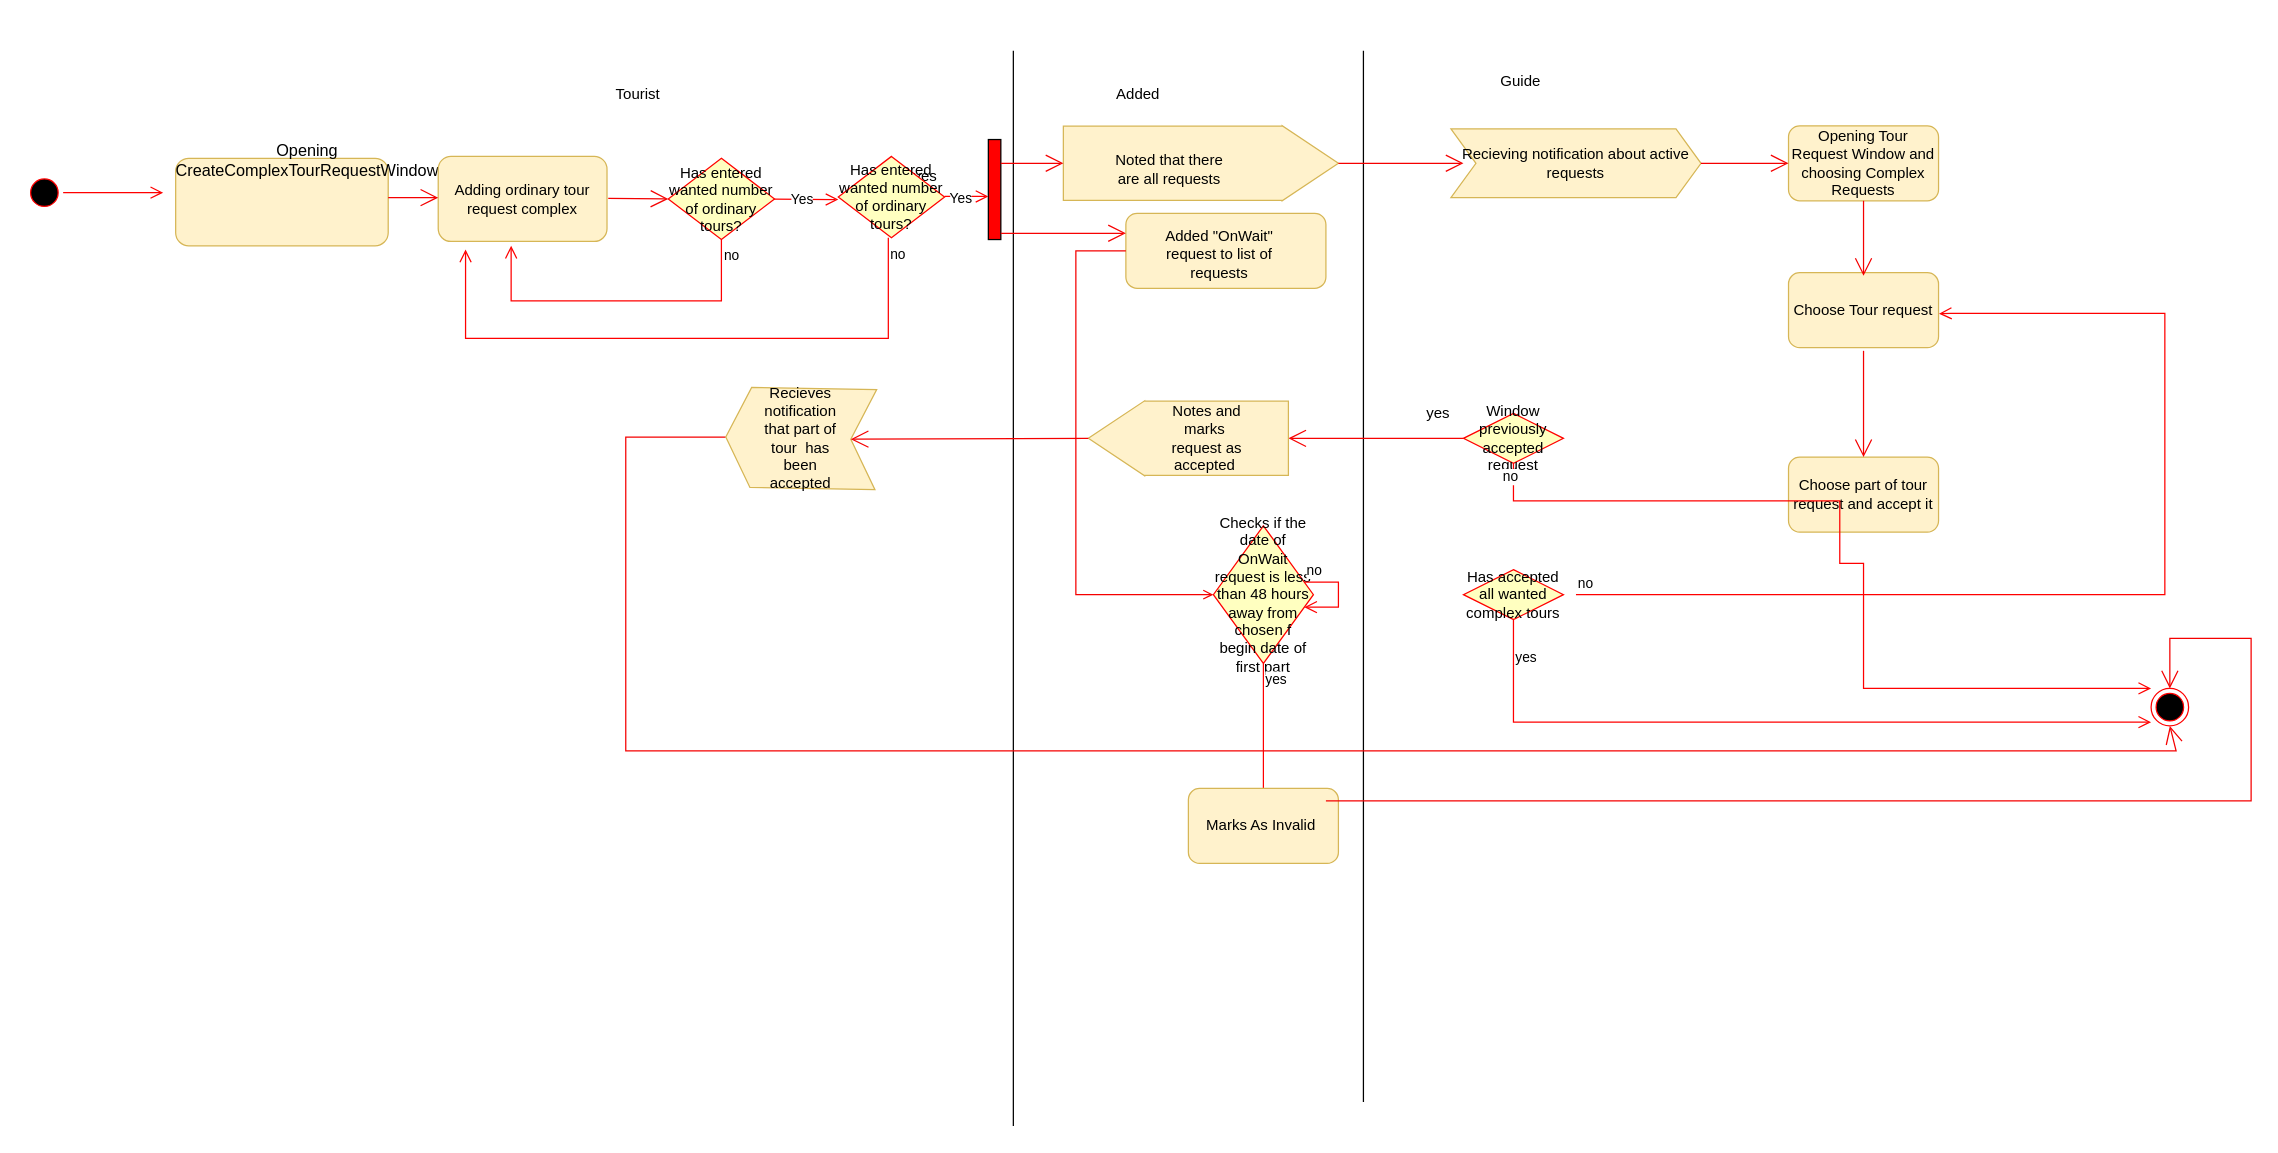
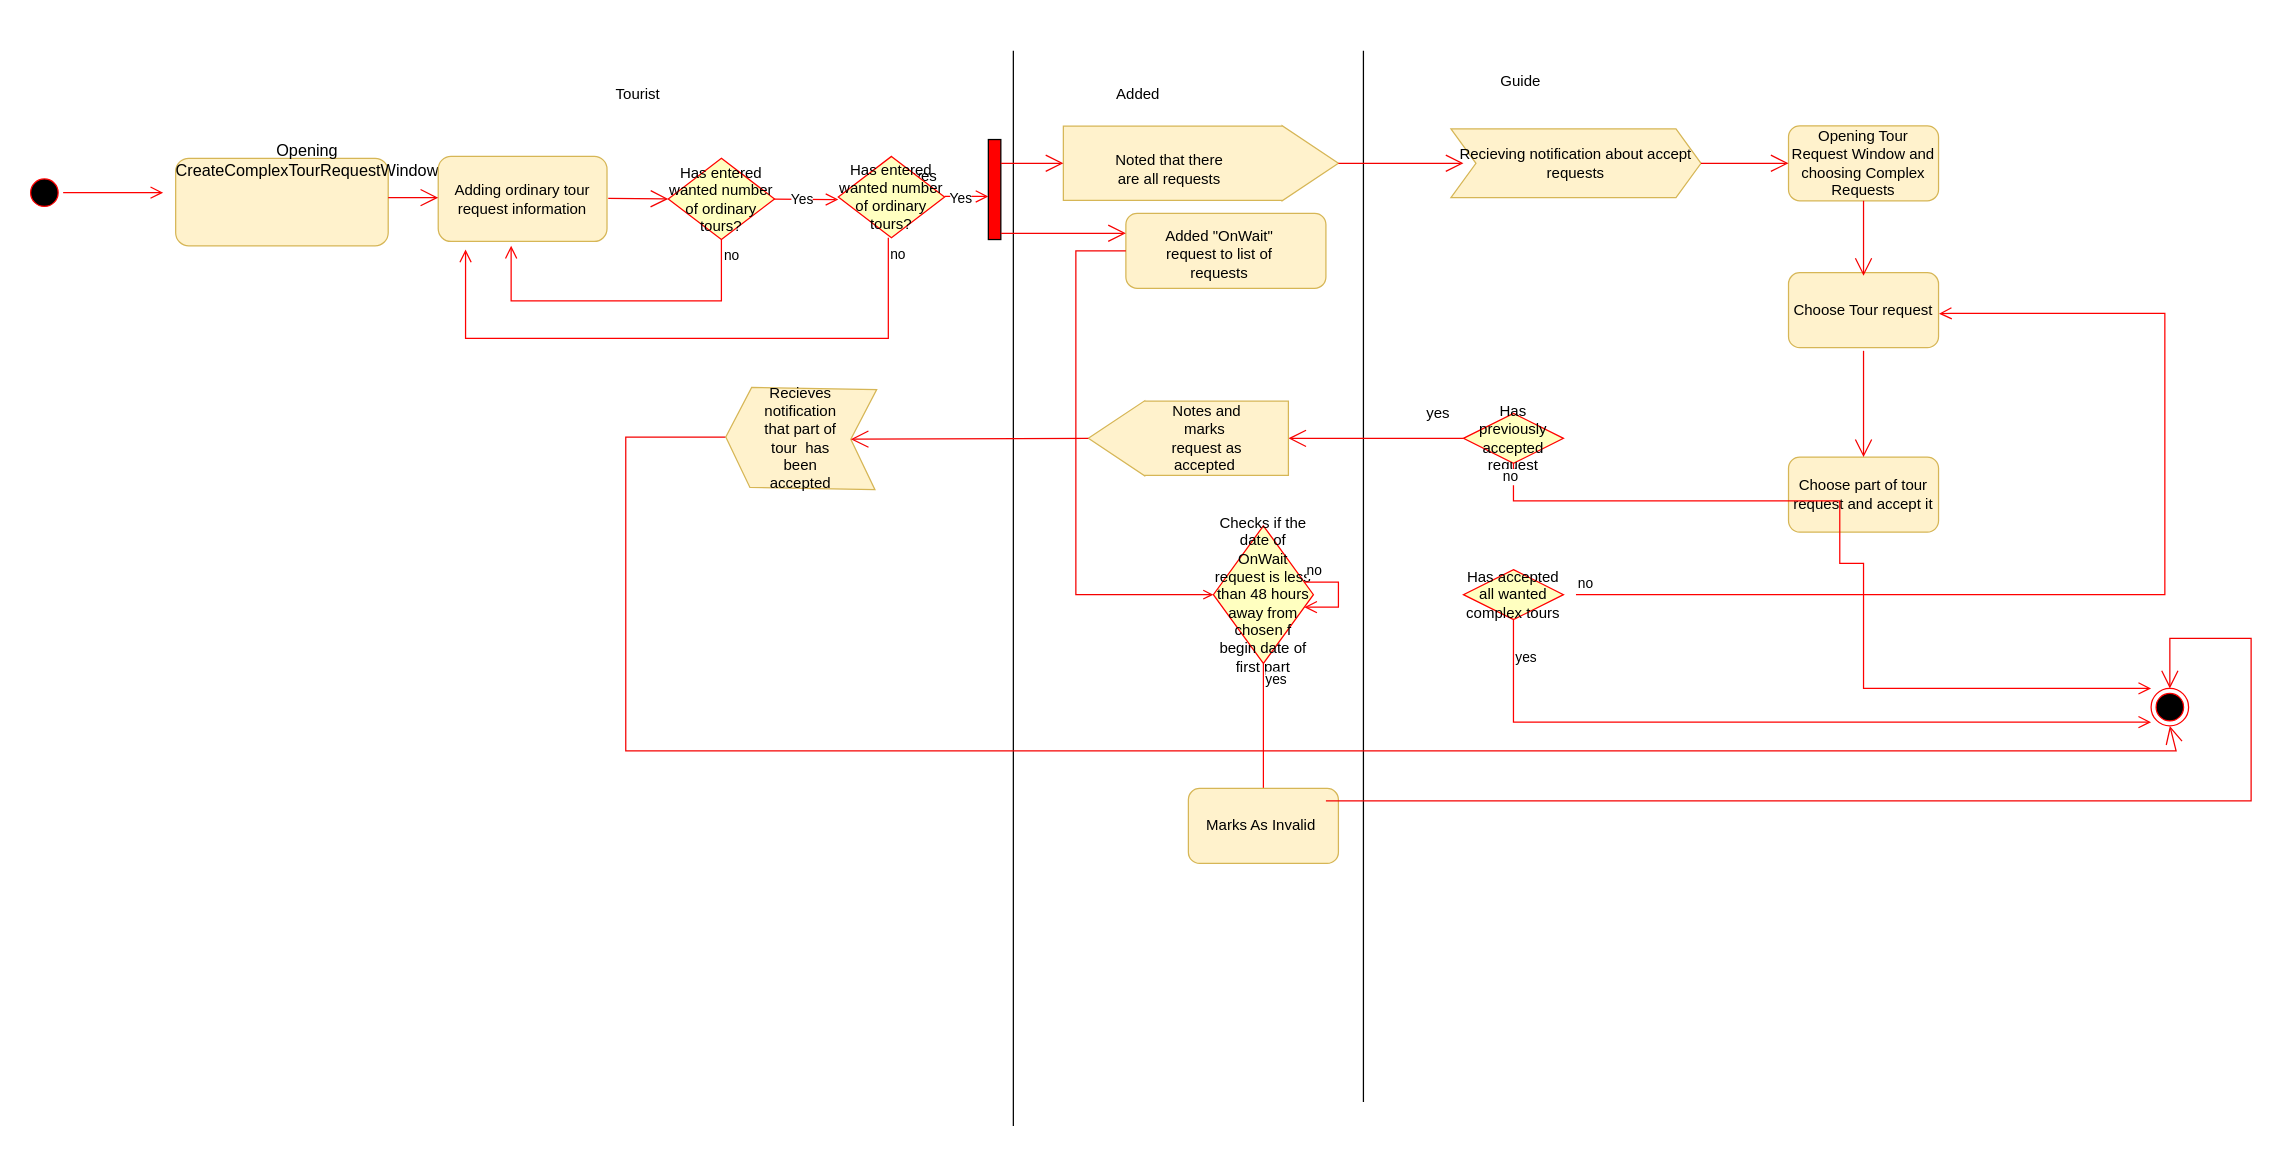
node "Recieving notification about active requests": label "Recieving notification about active requests" -> "Recieving notification about accept requests"
node "Adding ordinary tour request complex": label "Adding ordinary tour request complex" -> "Adding ordinary tour request information"
node "Window previously accepted request": label "Window previously accepted request" -> "Has previously accepted request"
